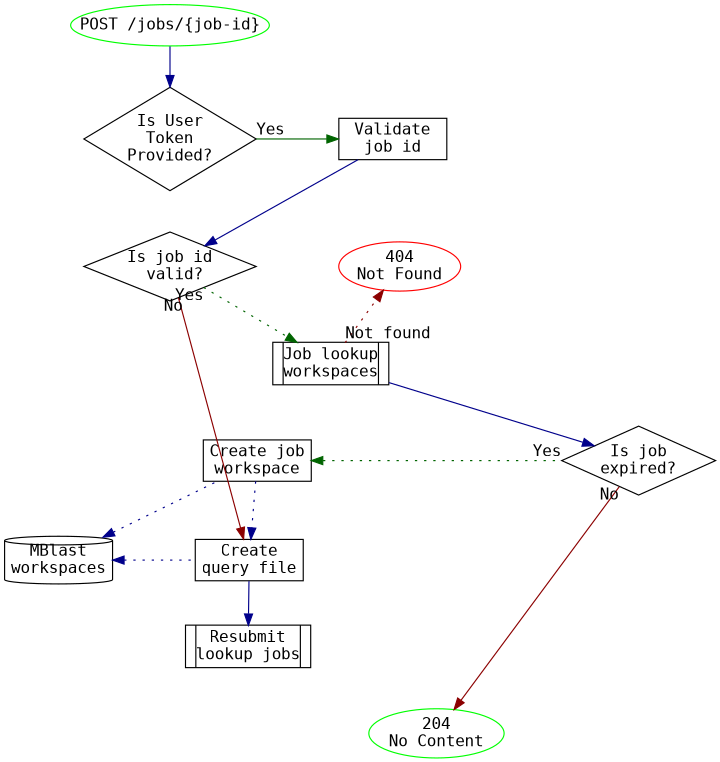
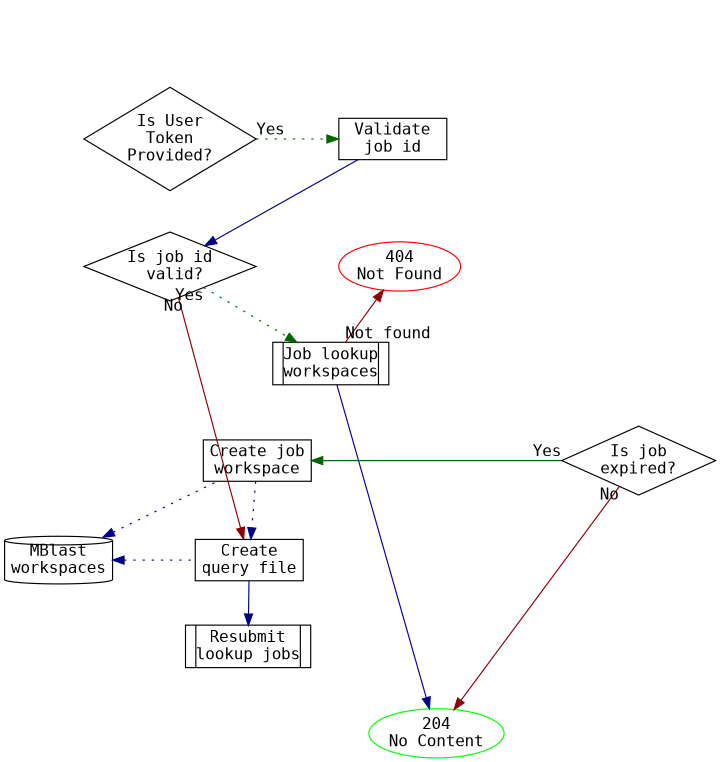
node "POST /jobs/{job-id}": removed
edge "Is User Token Provided?" -> "Validate job id": style solid -> dotted
edge "Job lookup" -> "404 Not Found": style dotted -> solid
edge "Job lookup" -> "Is job expired?": now "Job lookup" -> "204 No Content"
edge "Is job expired?" -> "Create job workspace": style dotted -> solid
